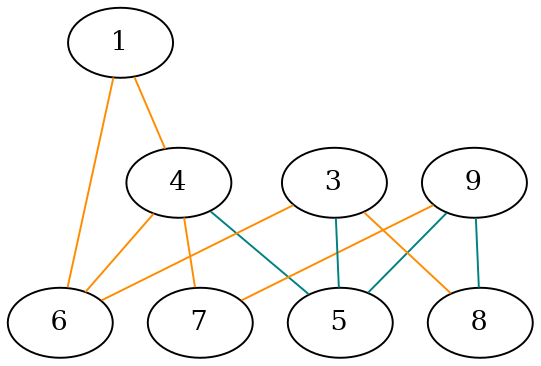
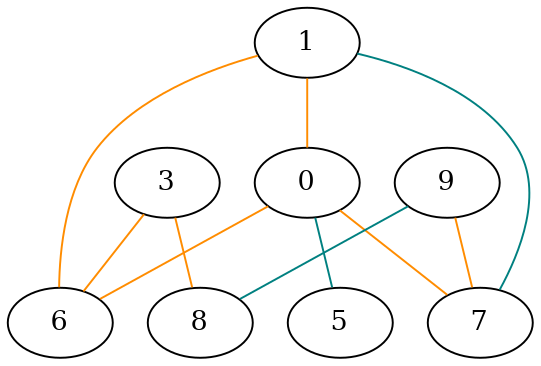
edge "1" -- "7": added
node "4": label "4" -> "0"
edge "3" -- "5": removed
edge "9" -- "5": removed
